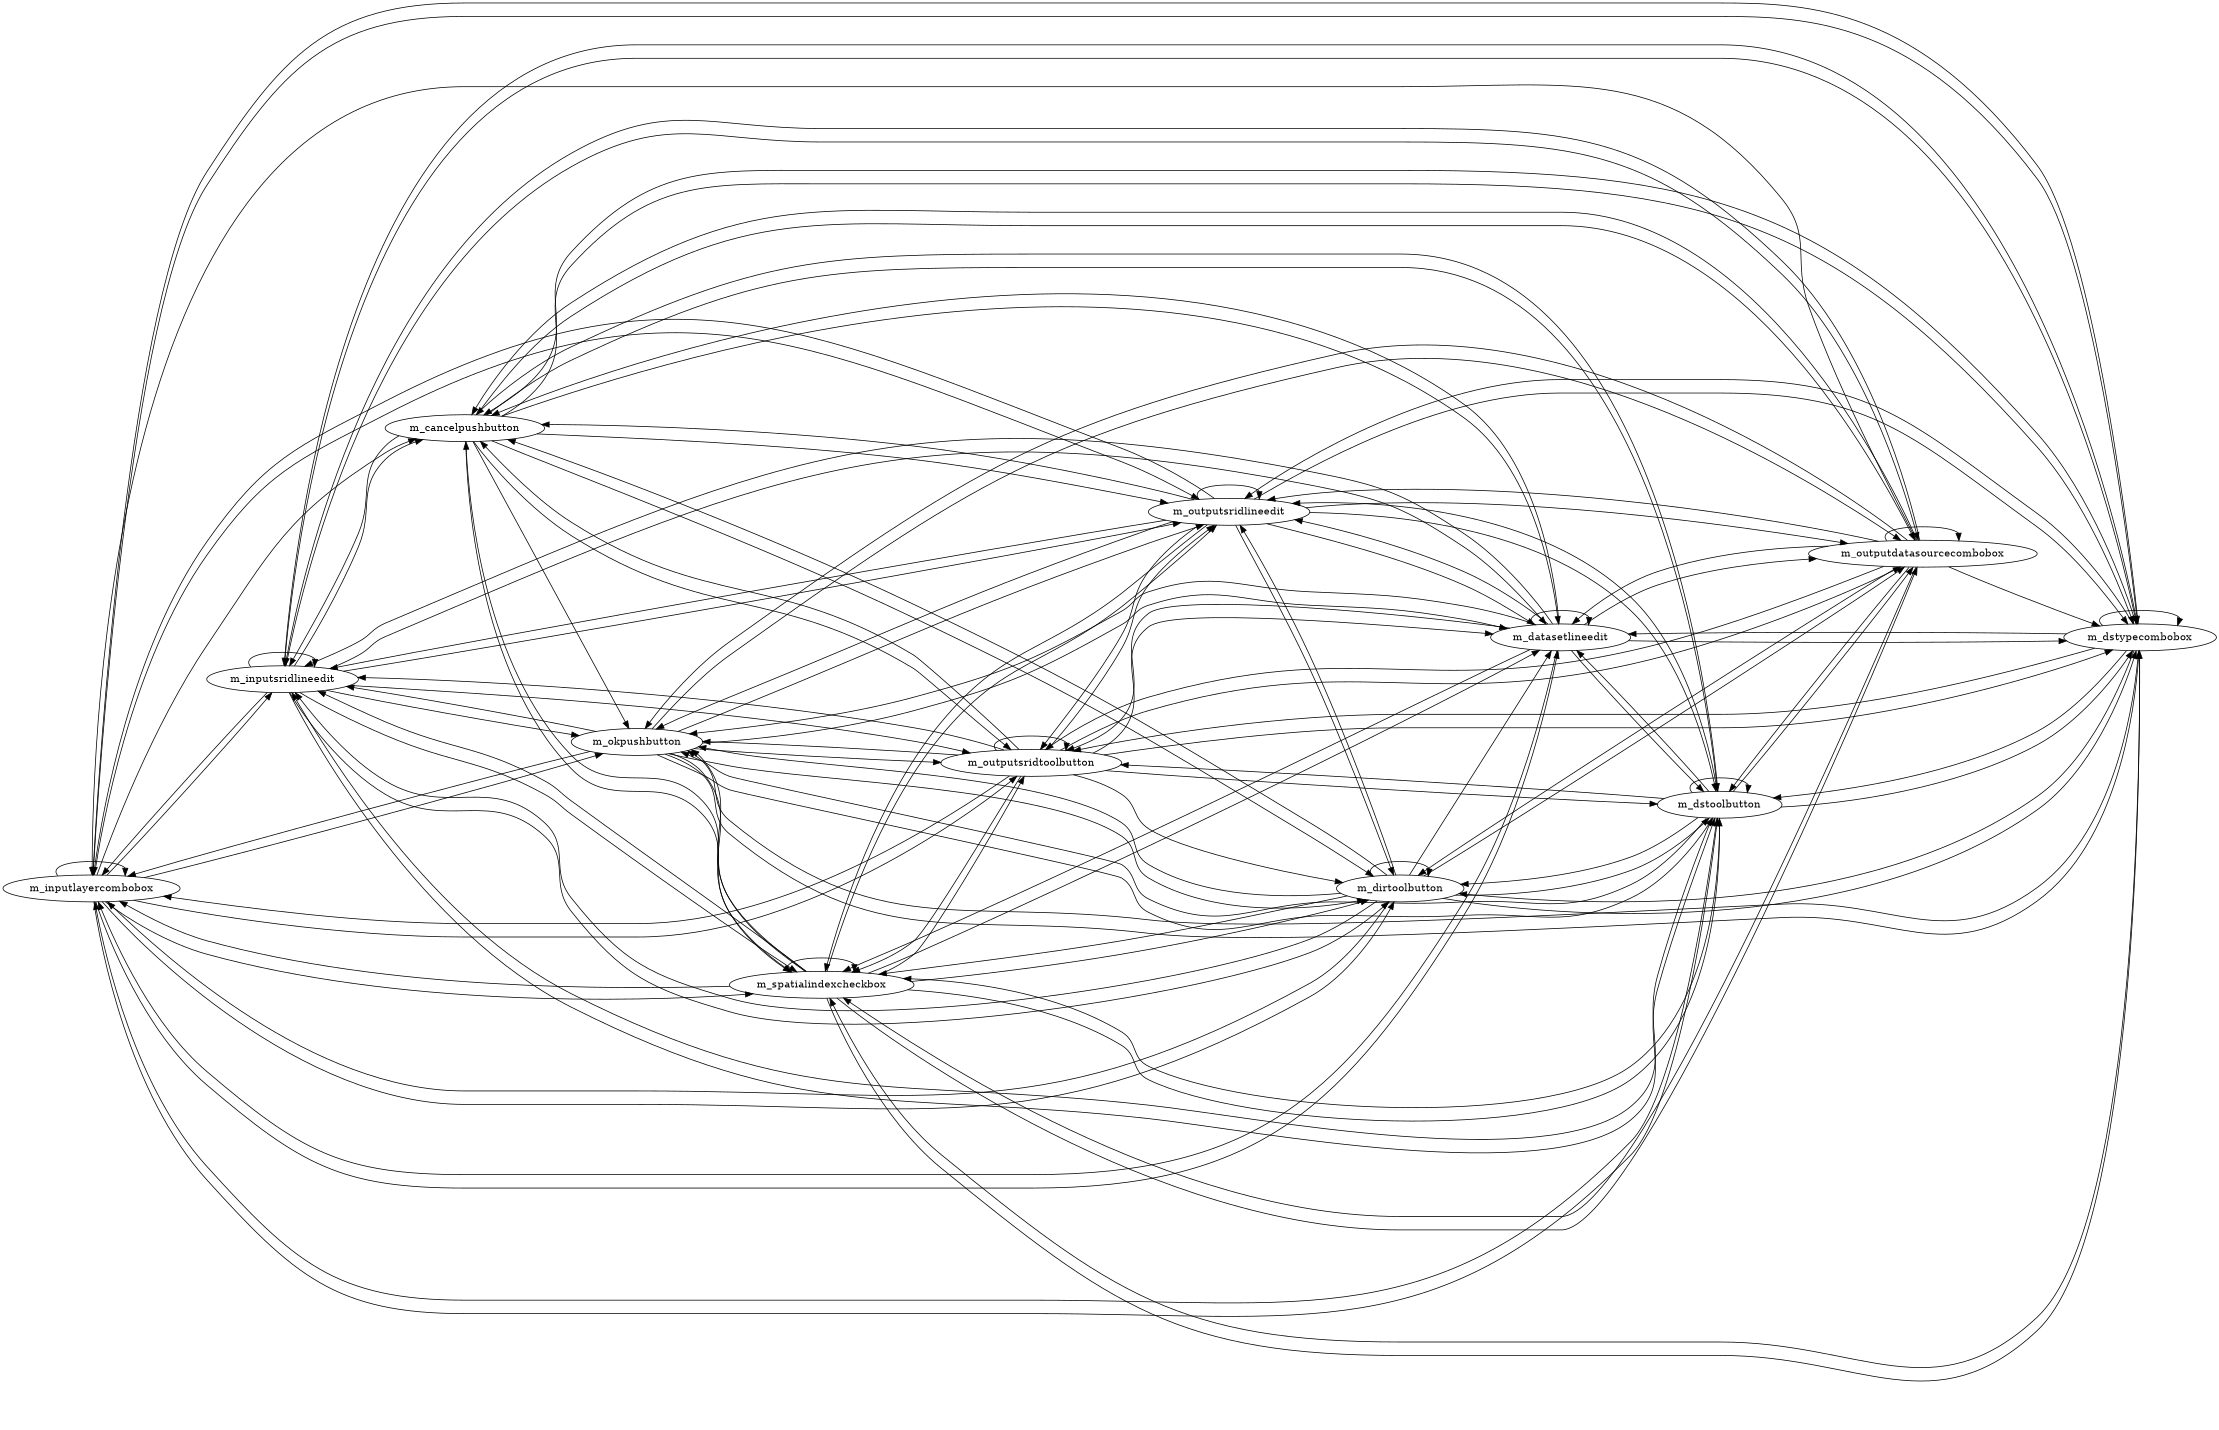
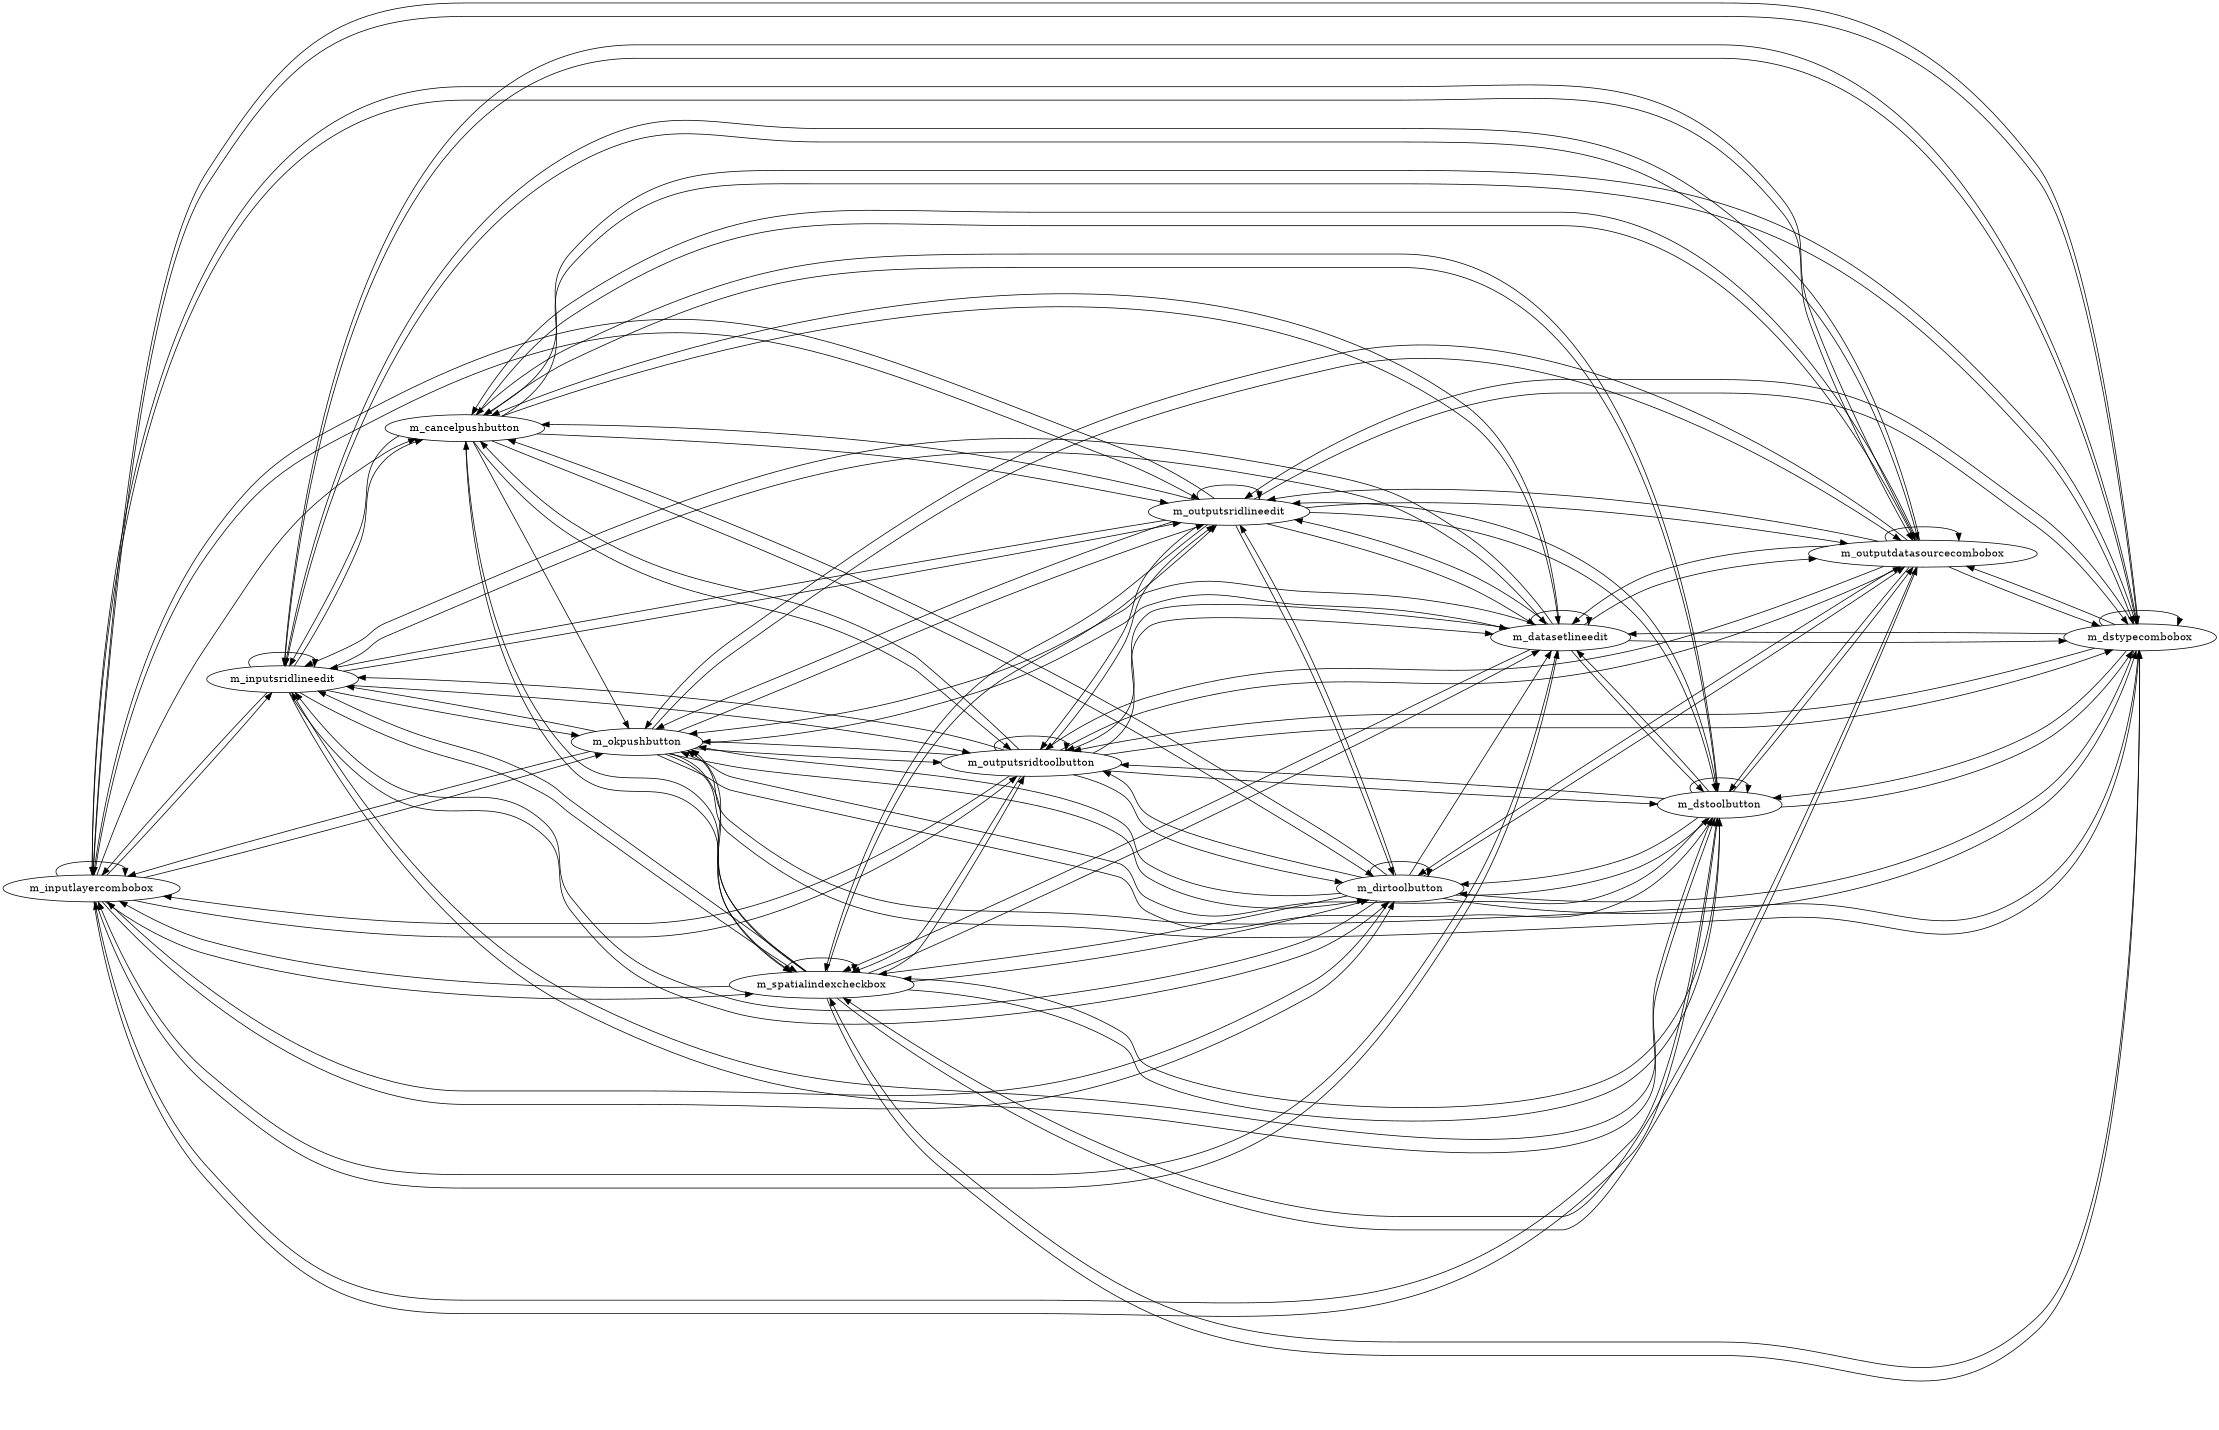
edge "m_inputlayercombobox" -> "m_outputdatasourcecombobox": added
edge "m_dstypecombobox" -> "m_outputdatasourcecombobox": added
edge "m_dirtoolbutton" -> "m_outputsridtoolbutton": added
